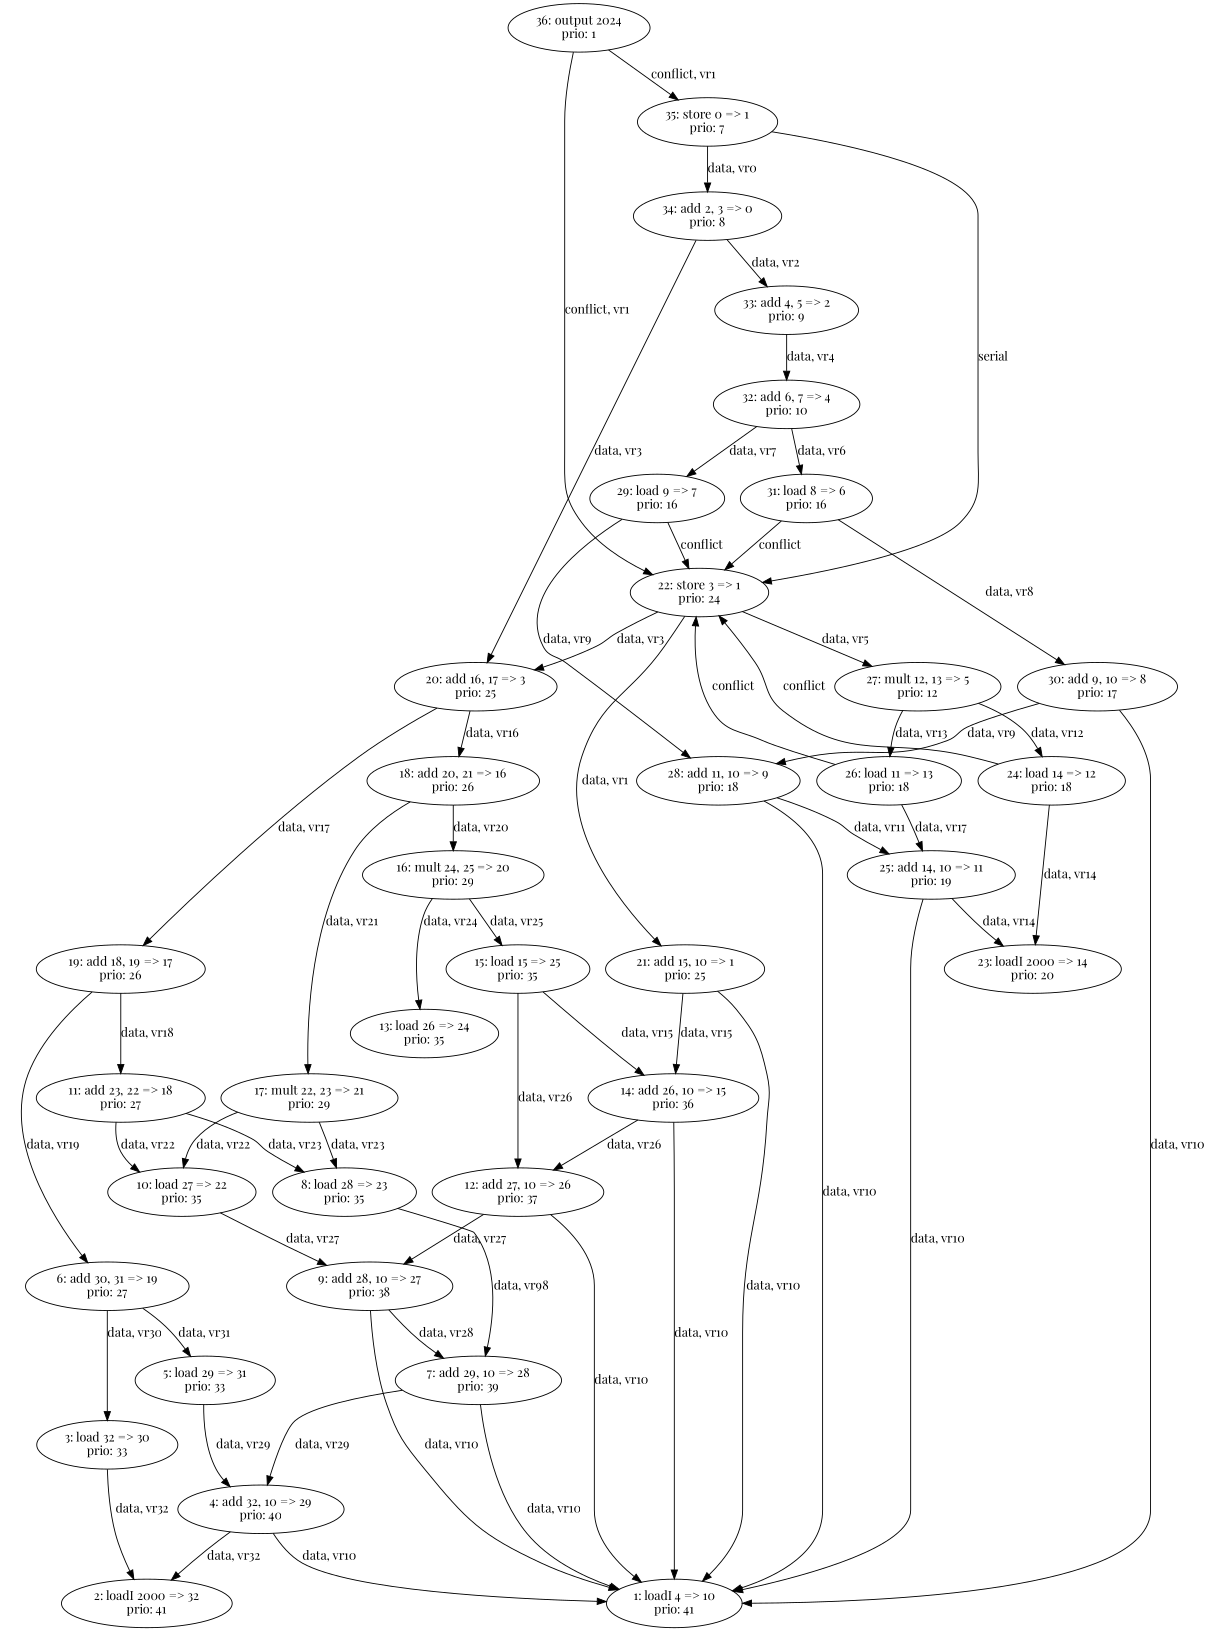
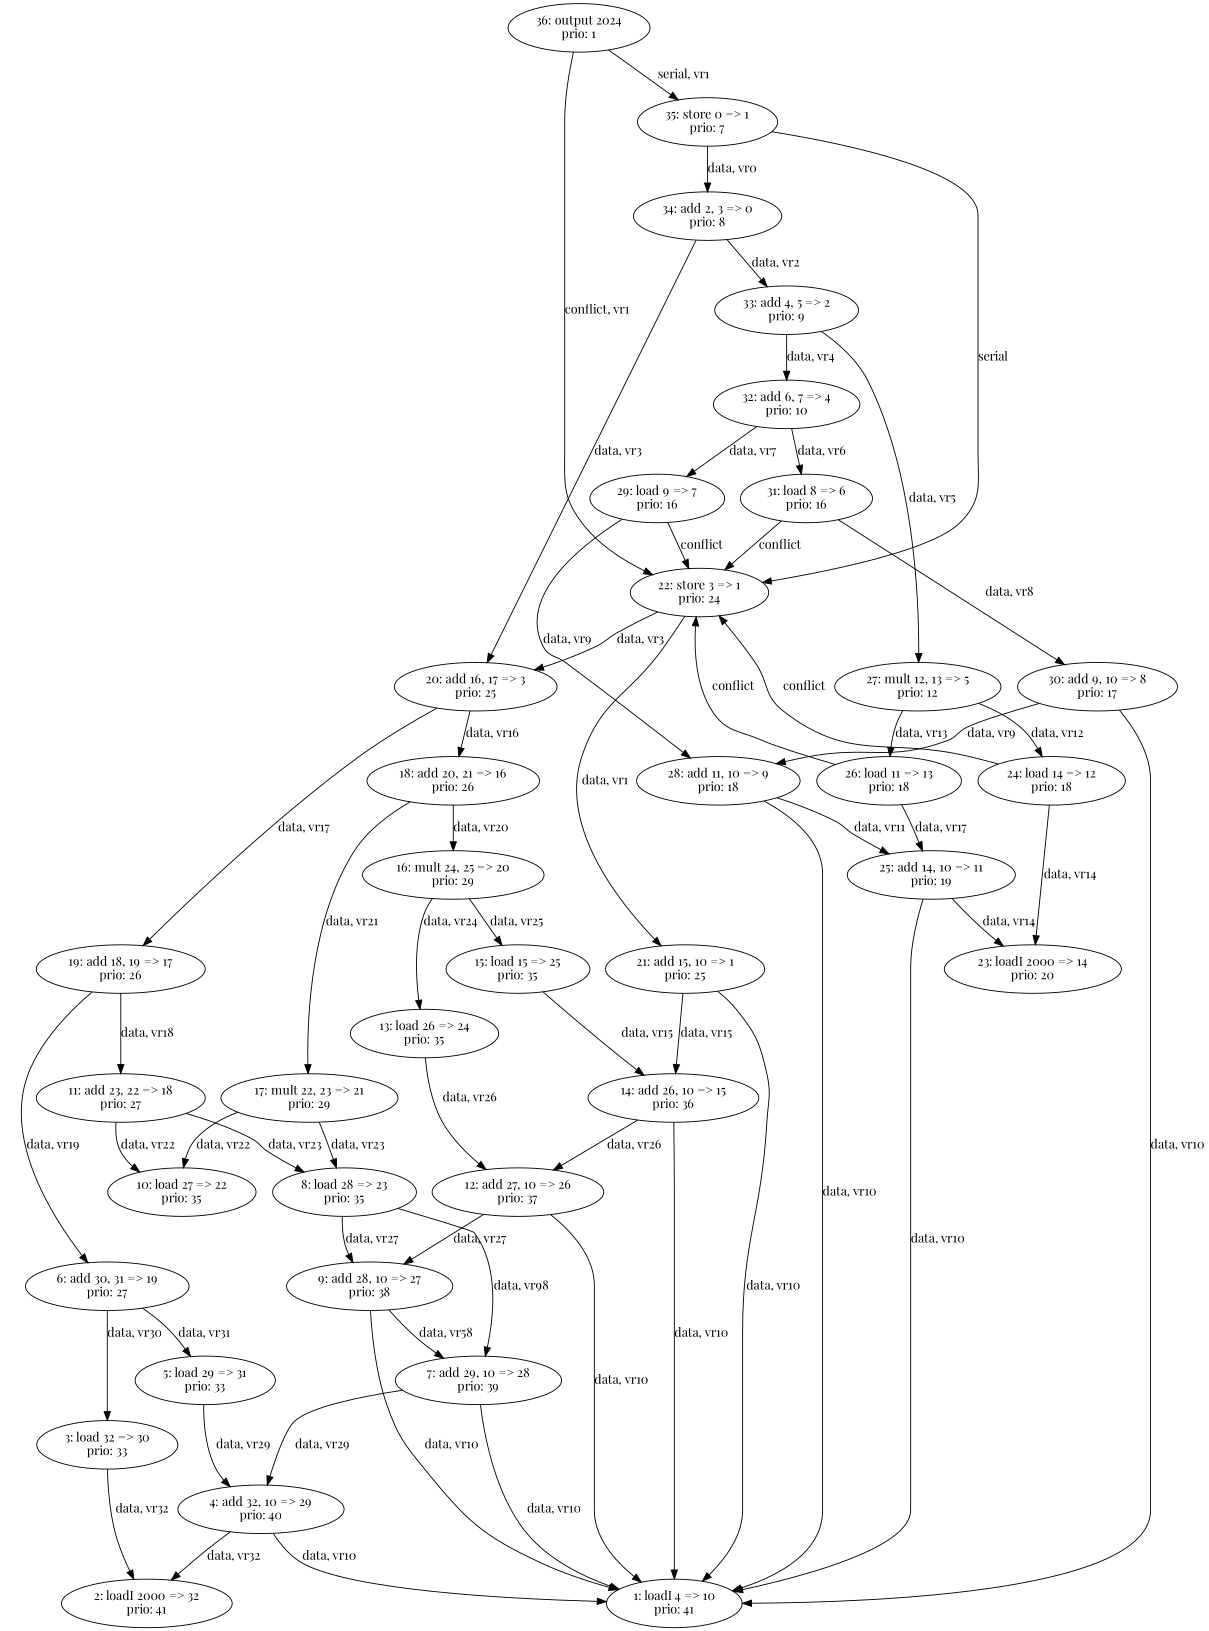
edge "36: output 2024 prio: 1" -> "35: store 0 => 1 prio: 7": label "conflict, vr1" -> "serial, vr1"
edge "22: store 3 => 1 prio: 24" -> "27: mult 12, 13 => 5 prio: 12": now "33: add 4, 5 => 2 prio: 9" -> "27: mult 12, 13 => 5 prio: 12"
edge "15: load 15 => 25 prio: 35" -> "12: add 27, 10 => 26 prio: 37": now "13: load 26 => 24 prio: 35" -> "12: add 27, 10 => 26 prio: 37"
edge "10: load 27 => 22 prio: 35" -> "9: add 28, 10 => 27 prio: 38": now "8: load 28 => 23 prio: 35" -> "9: add 28, 10 => 27 prio: 38"
edge "9: add 28, 10 => 27 prio: 38" -> "7: add 29, 10 => 28 prio: 39": label "data, vr28" -> "data, vr58"
